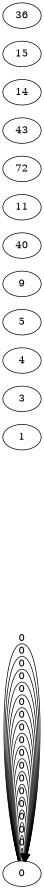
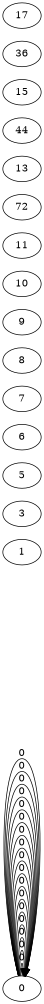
node "17": added
node "14": label "14" -> "44"
node "43": label "43" -> "13"
node "40": label "40" -> "10"
node "8": added
node "4": removed
node "7": added
node "6": added
